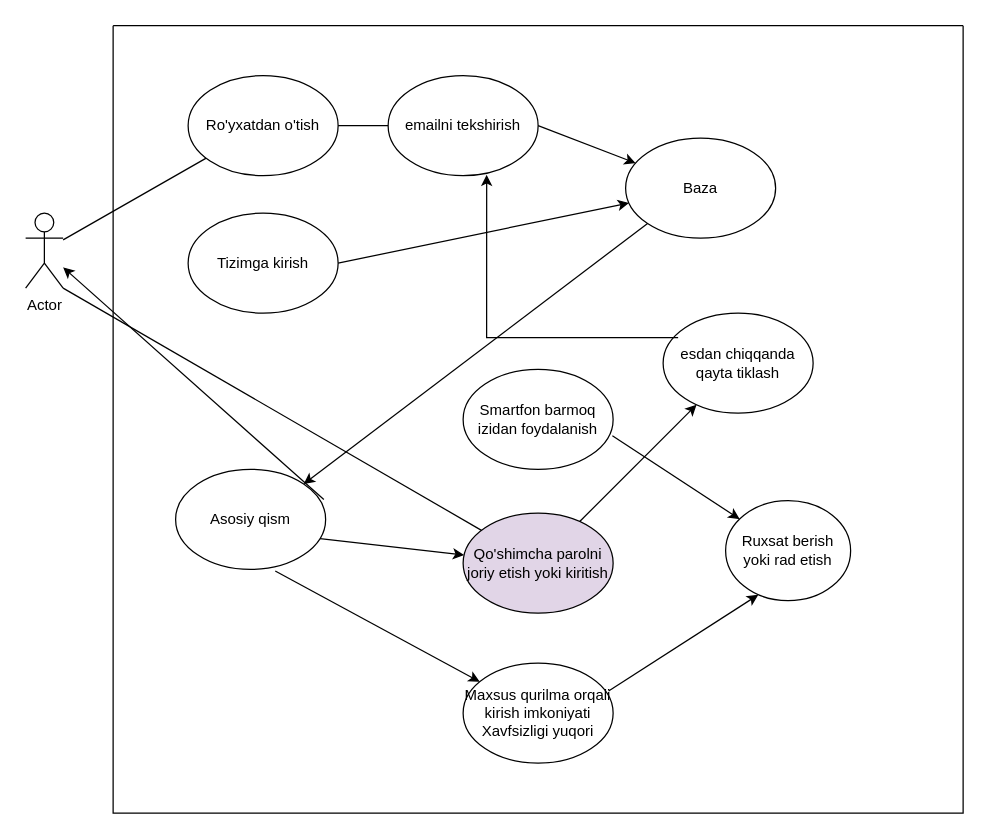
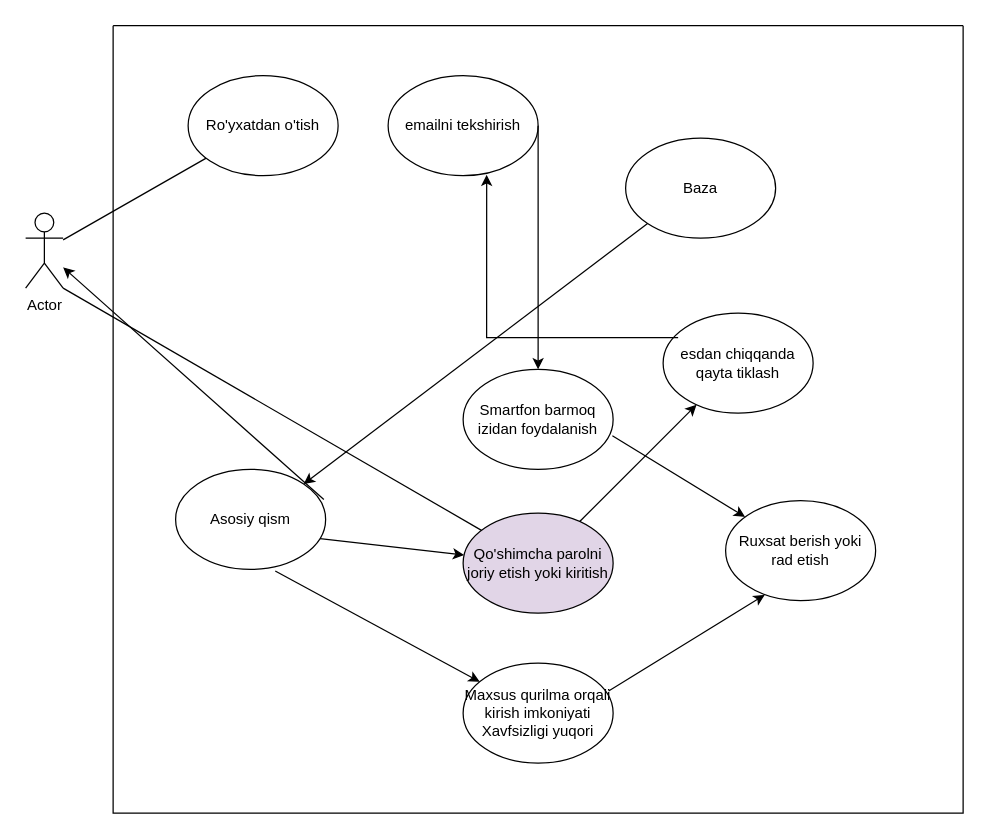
edge "Ro'yxatdan o'tish" -- "emailni tekshirish": removed
edge "emailni tekshirish" -> "Baza": now "emailni tekshirish" -> "Smartfon barmoq izidan foydalanish"
edge "Tizimga kirish" -> "Baza": removed
node "Tizimga kirish": removed
node "Ruxsat berish yoki rad etish": size 125x100 -> 150x100
